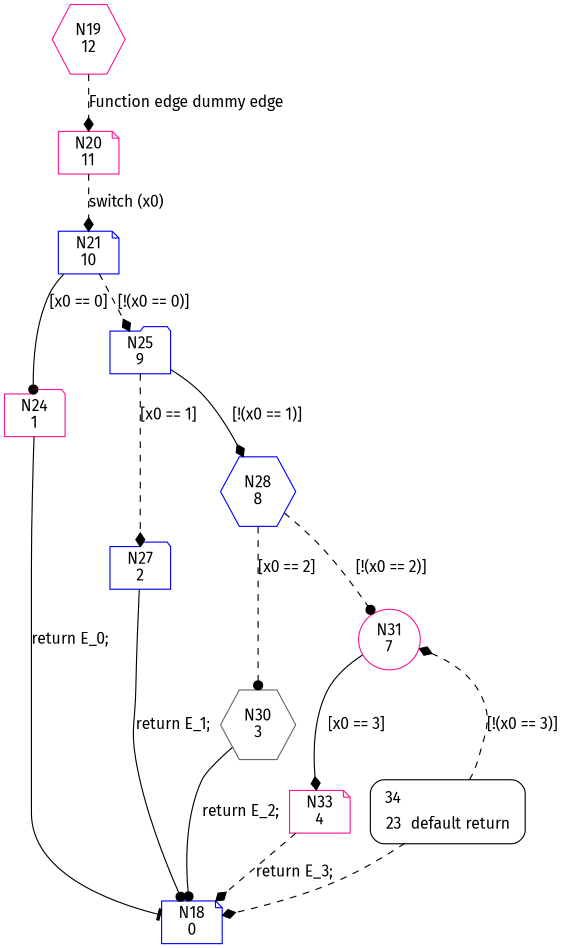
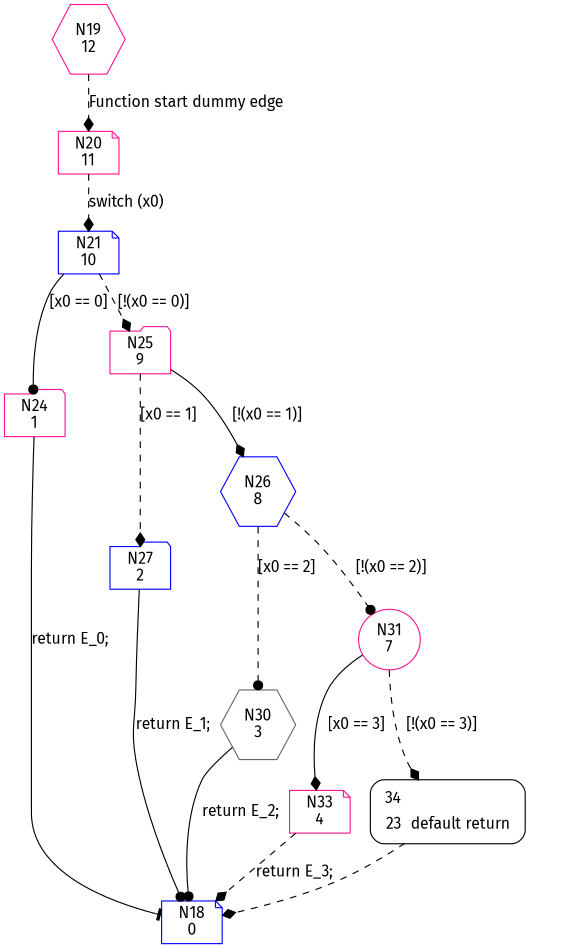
edge "N19 12" -> "N20 11": label "Function edge dummy edge" -> "Function start dummy edge"
node "N25 9": color blue -> deeppink
node "N28 8": label "N28 8" -> "N26 8"
edge "34" -> "N31 7": reversed
